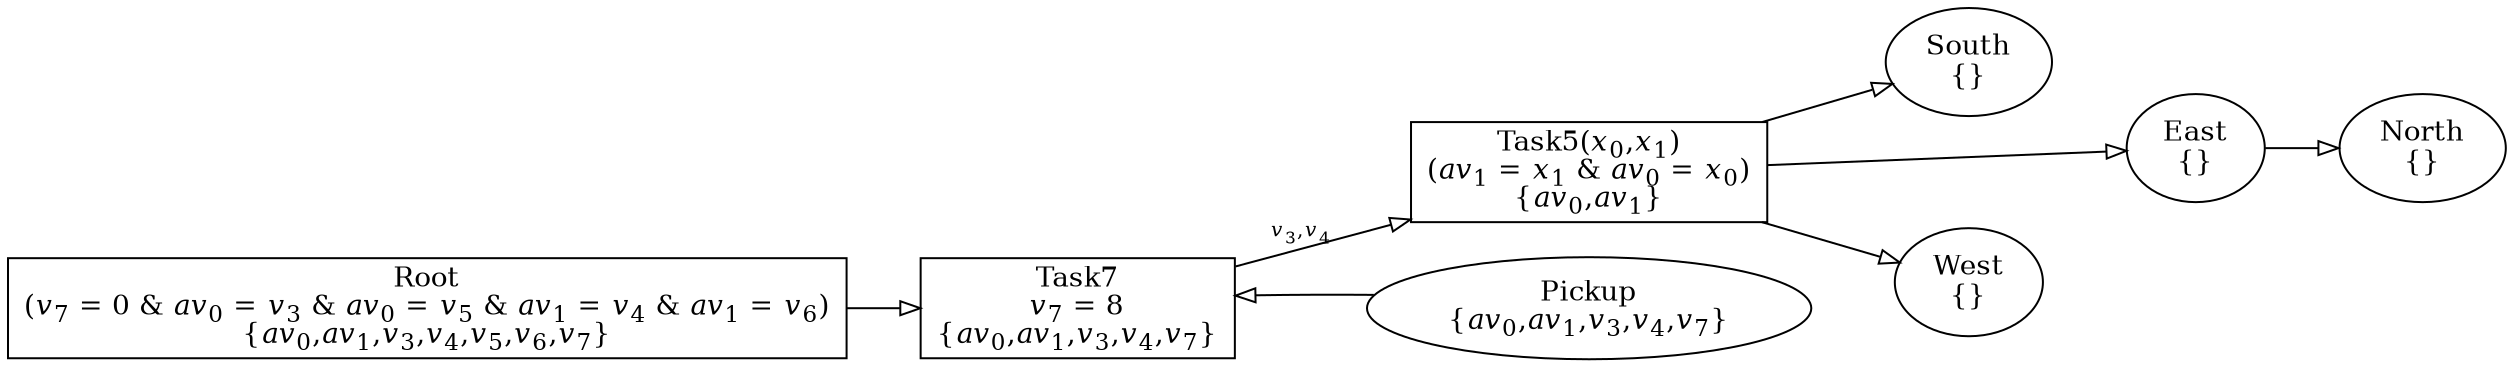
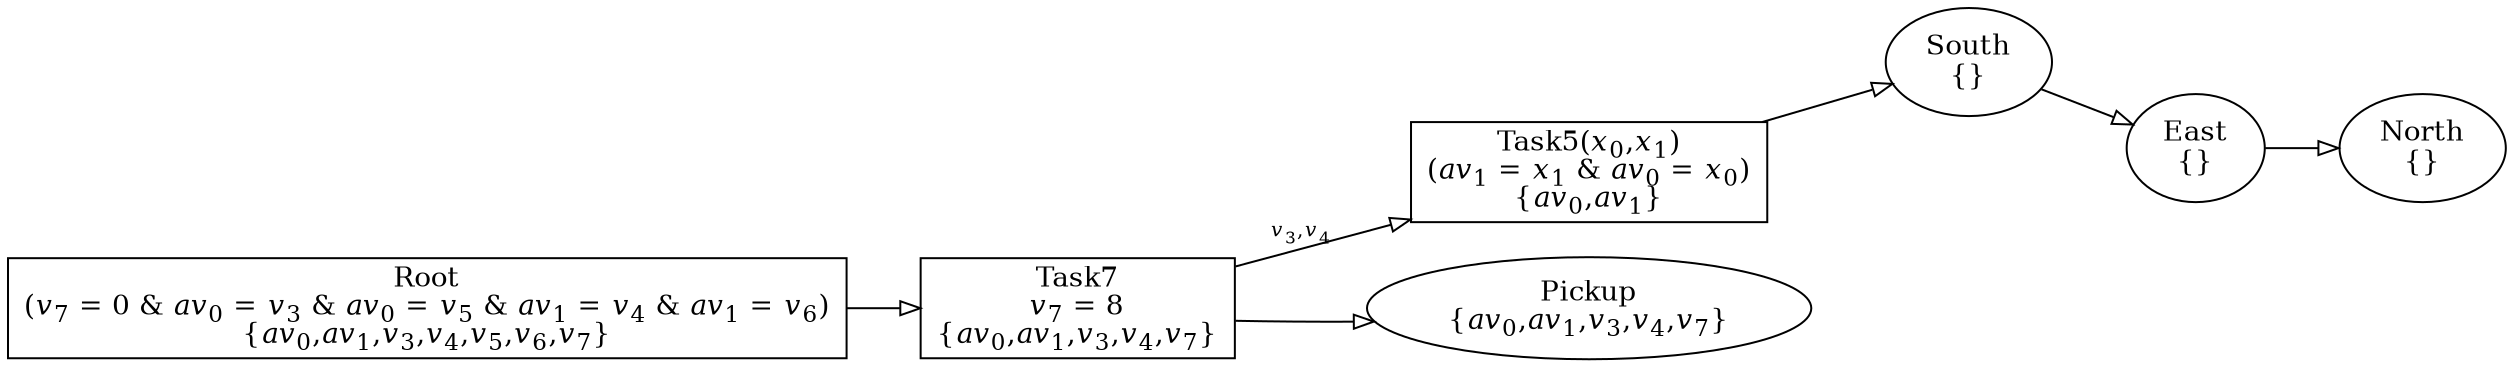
edge "Task5(" -> "East": now "South" -> "East"
node "West": removed
edge "Pickup" -> "Task7": reversed
